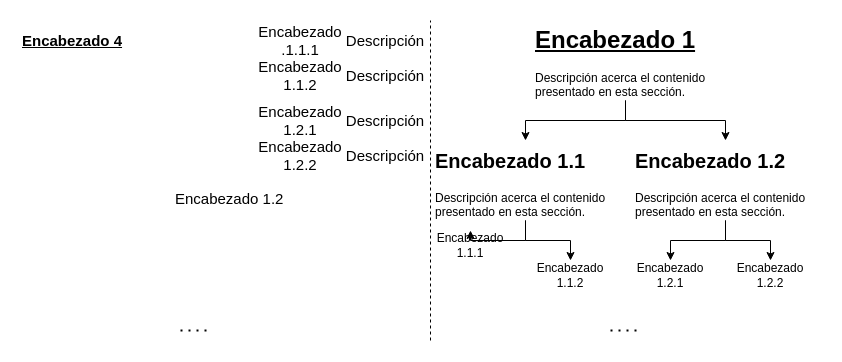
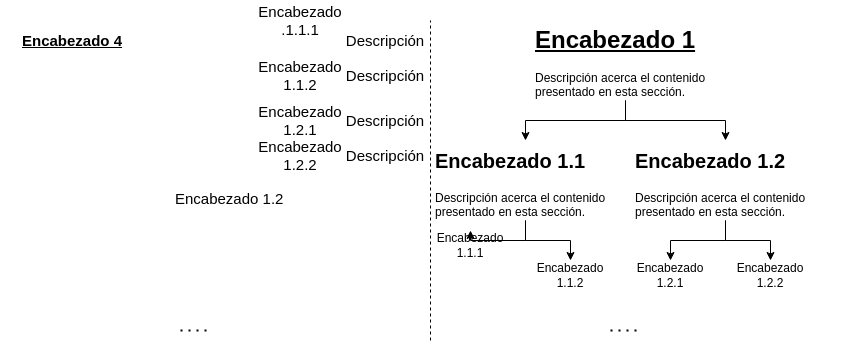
node "Encabezado .1.1.1": moved (301, 41) -> (301, 21)
